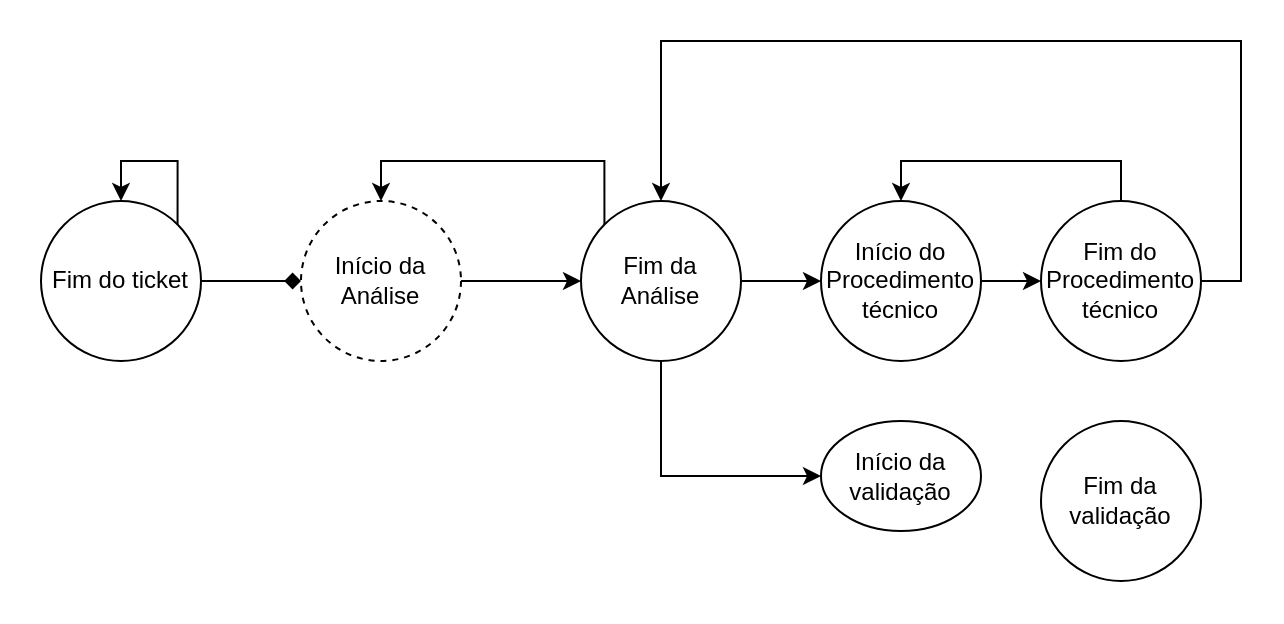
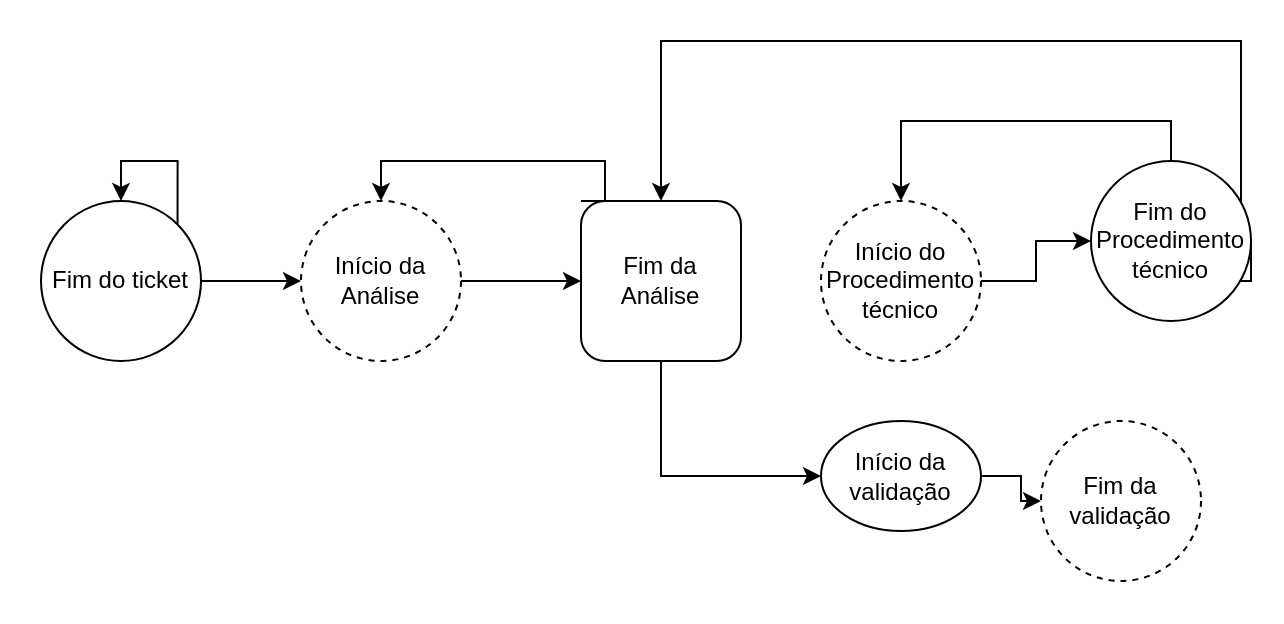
edge "Fim do ticket" -> "Início da Análise": arrowhead diamond -> classic
node "Fim da Análise": shape ellipse -> rounded rectangle
edge "Fim da Análise" -> "Início do Procedimento técnico": removed
node "Início do Procedimento técnico": style solid -> dashed
node "Fim do Procedimento técnico": moved (1121, 281) -> (1171, 241)
edge "Início da validação" -> "Fim da validação": added
node "Fim da validação": style solid -> dashed
